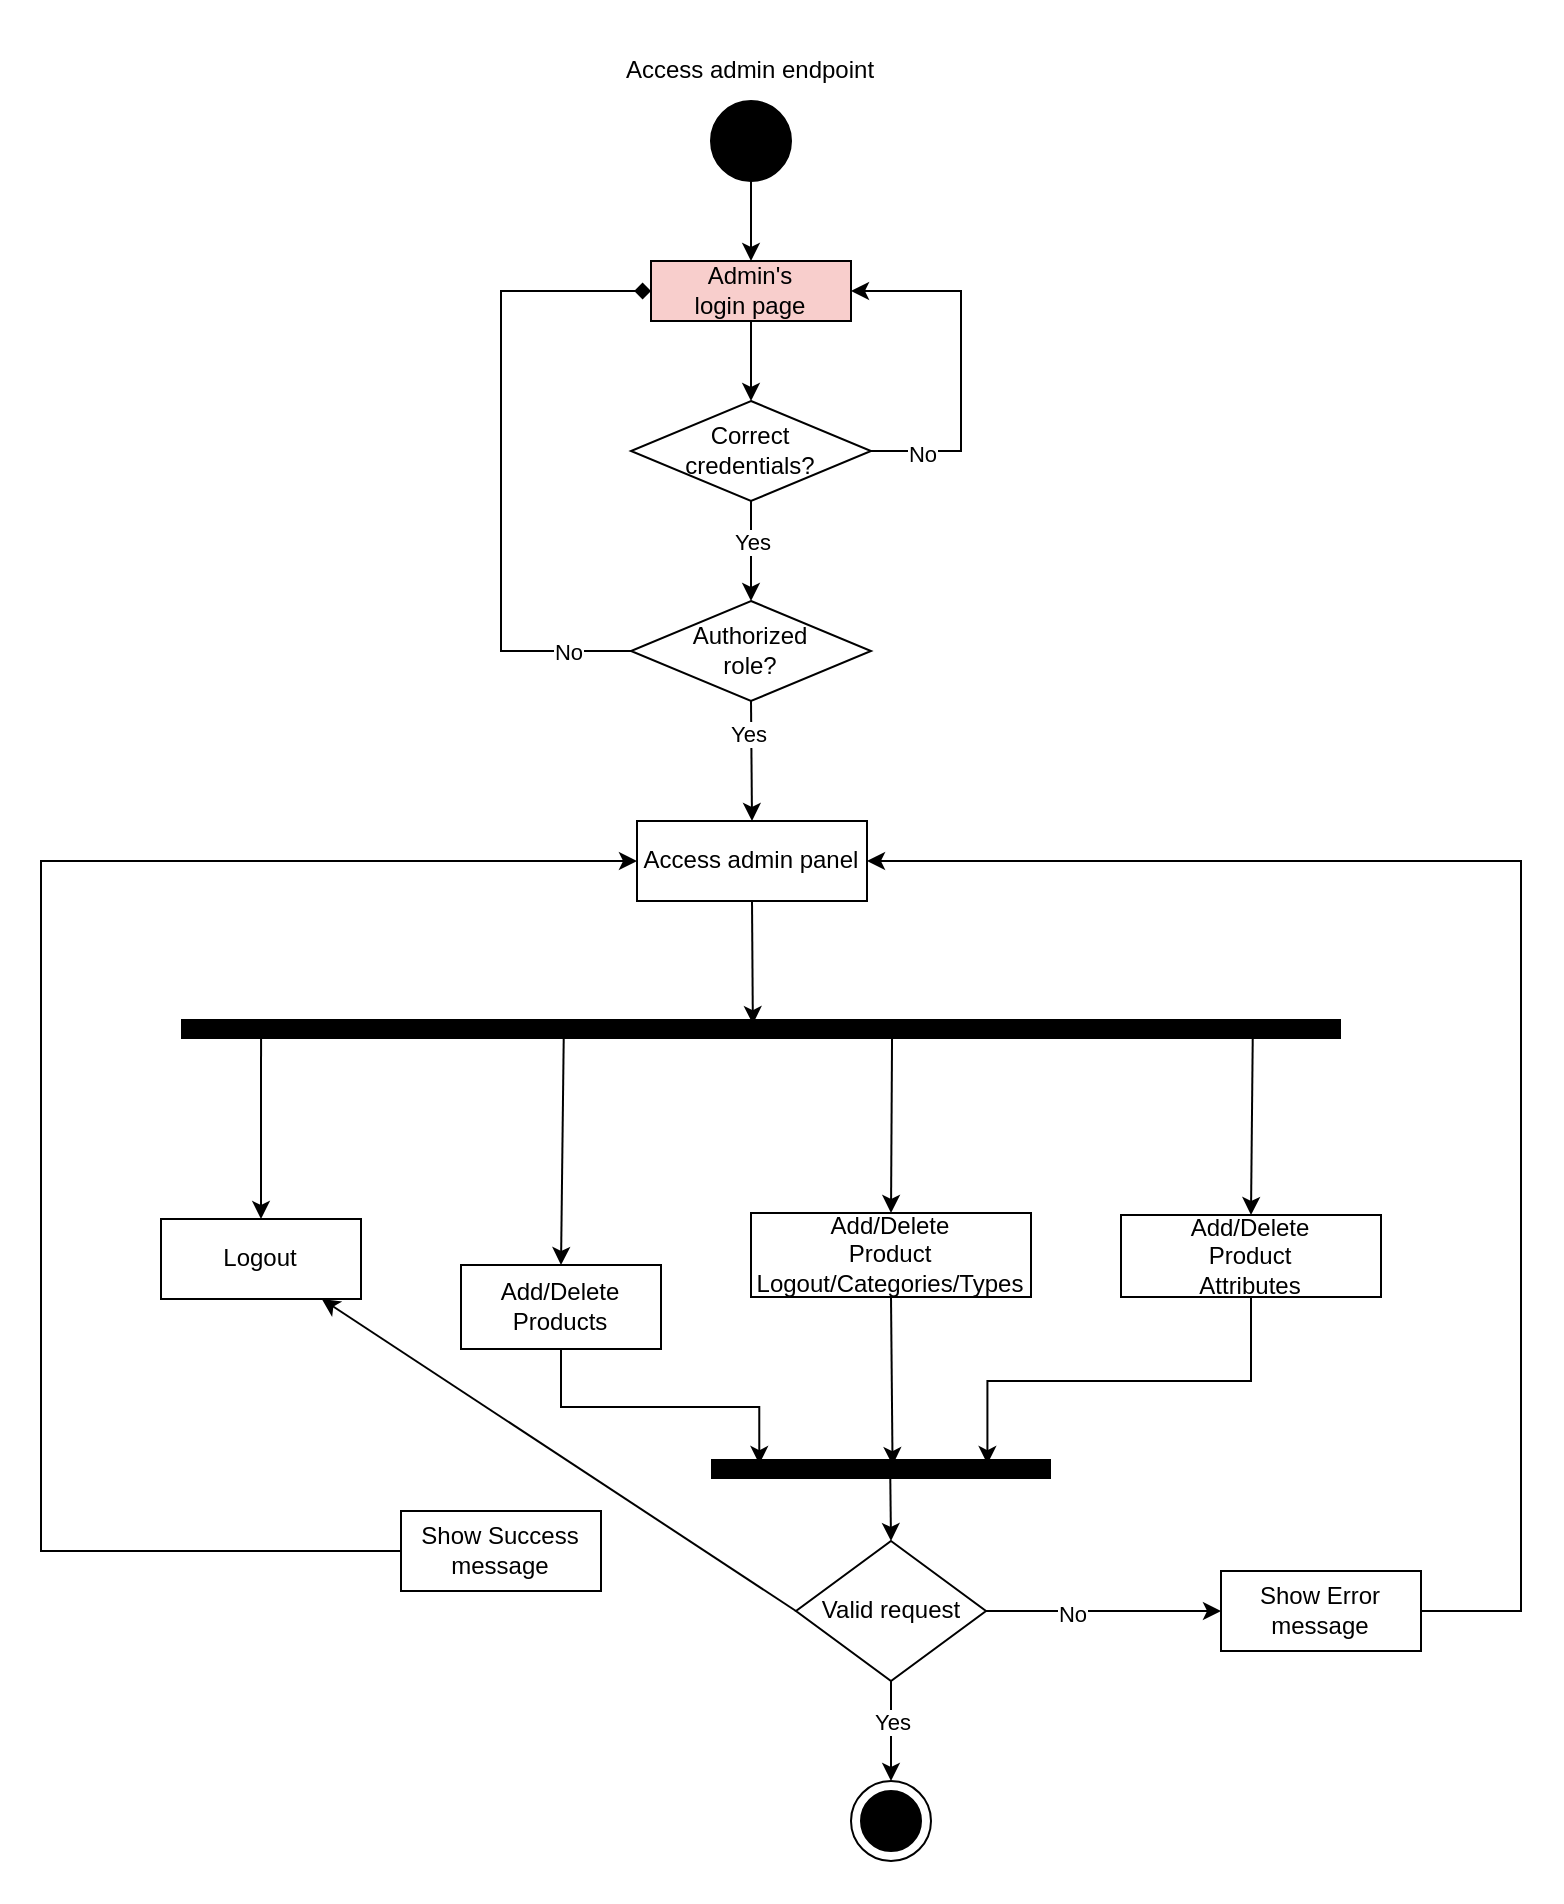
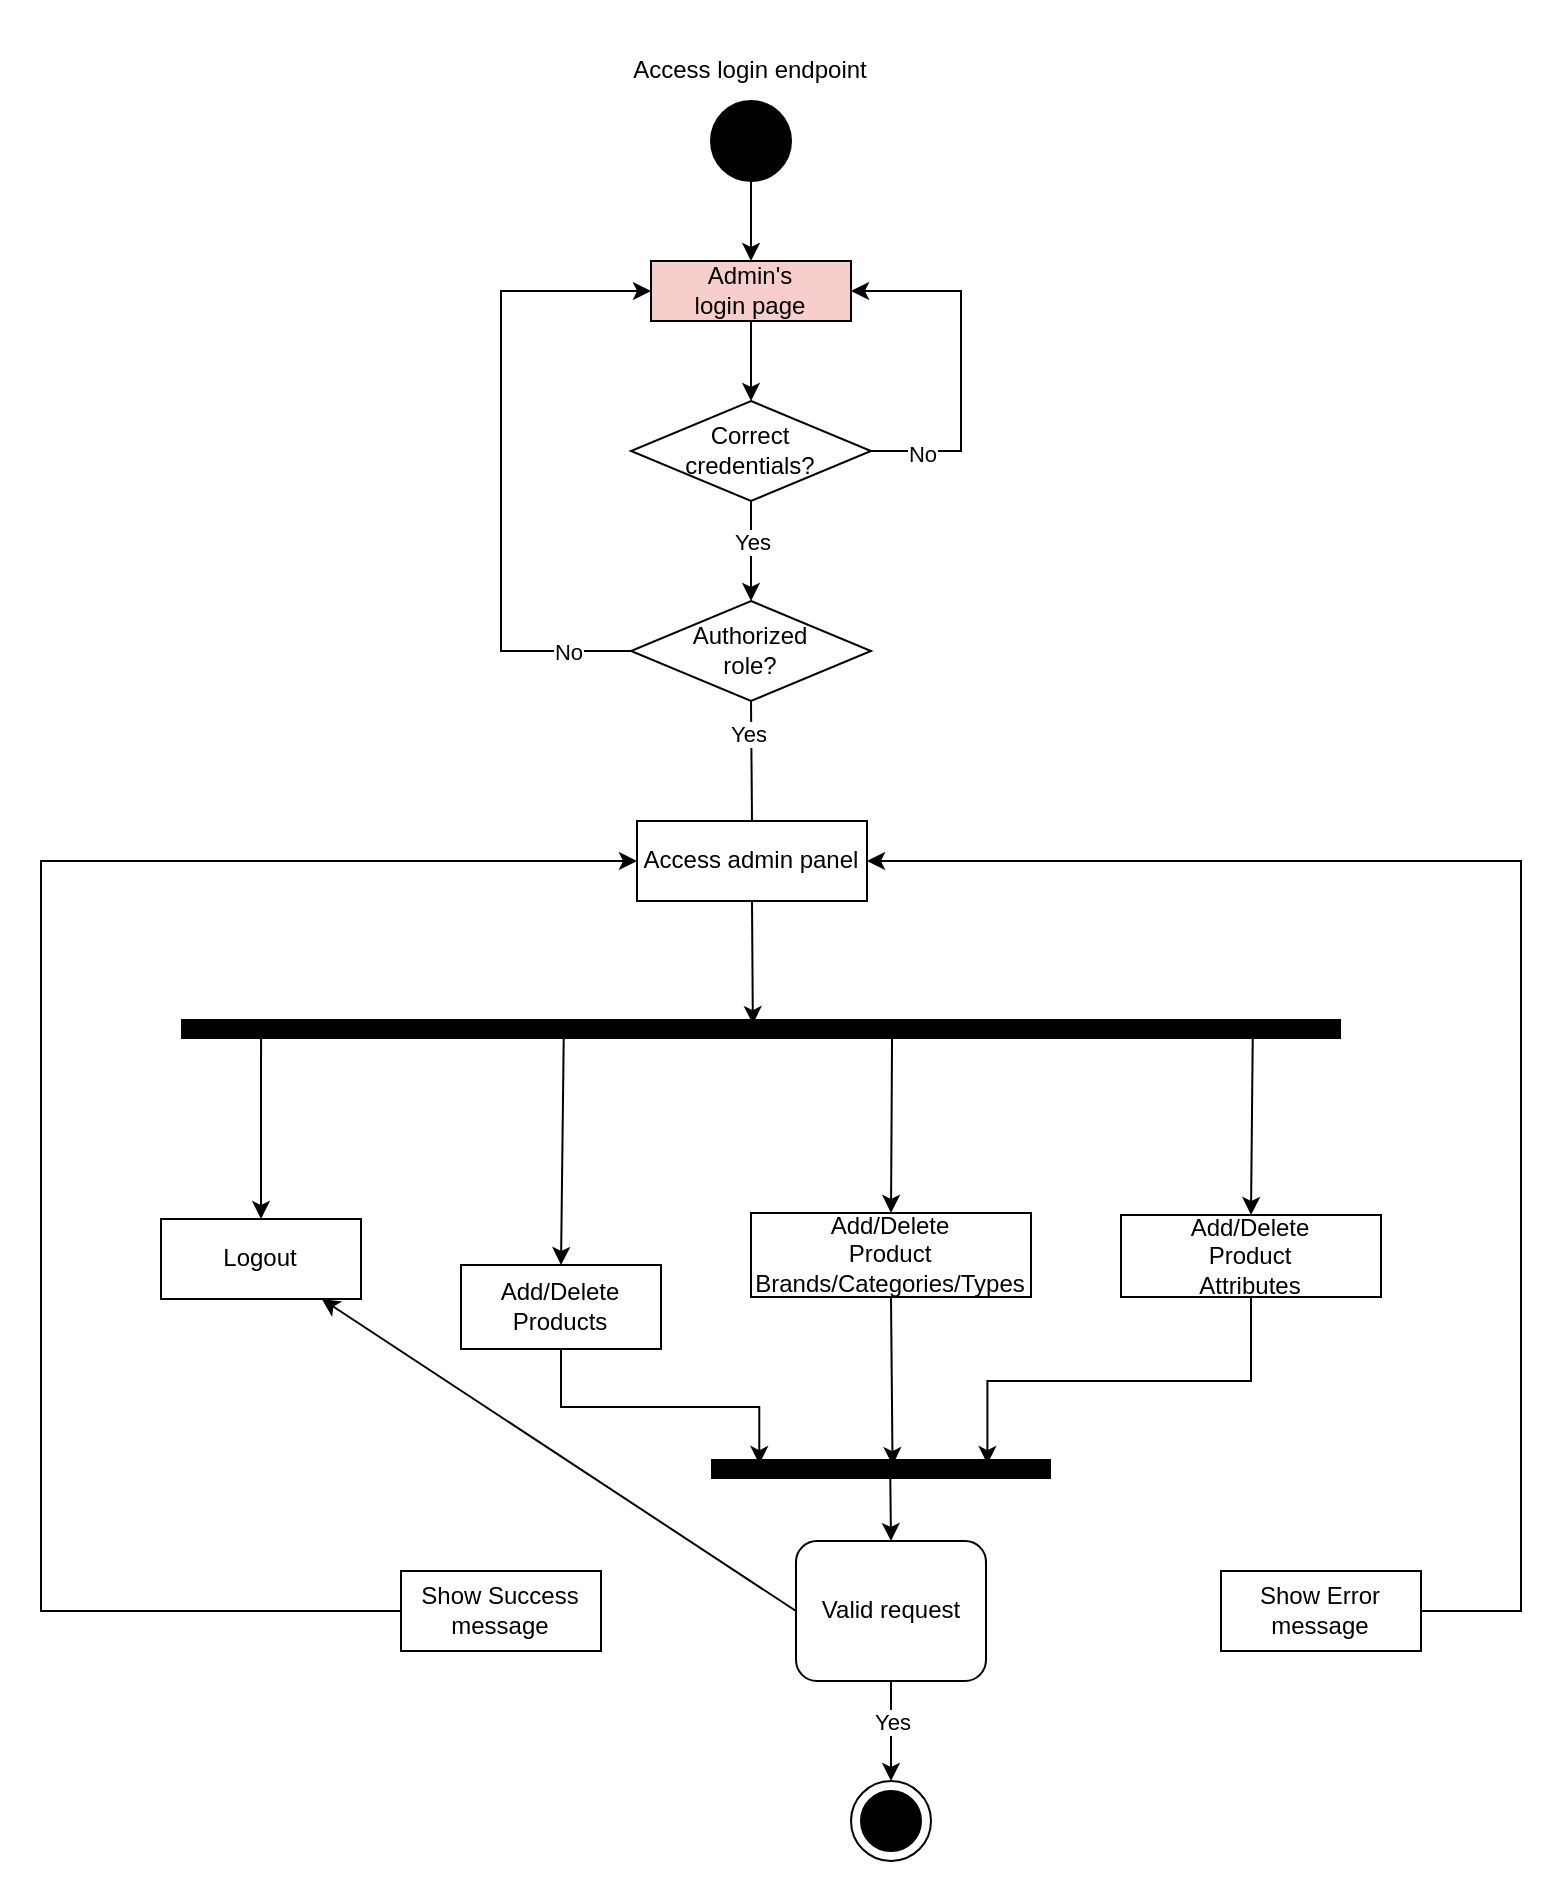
node "Access admin endpoint": label "Access admin endpoint" -> "Access login endpoint"
edge "Authorized role?" -> "Admin's login page": arrowhead diamond -> classic
edge "Authorized role?" -> "Access admin panel": arrowhead classic -> none
node "Add/Delete Product Logout/Categories/Types": label "Add/Delete Product Logout/Categories/Types" -> "Add/Delete Product Brands/Categories/Types"
node "Show Success message": moved (501, 1551) -> (501, 1611)
node "Valid request": shape diamond -> rounded rectangle
edge "Valid request" -> "Show Error message": removed, label "No"
